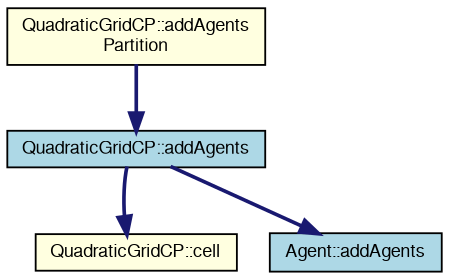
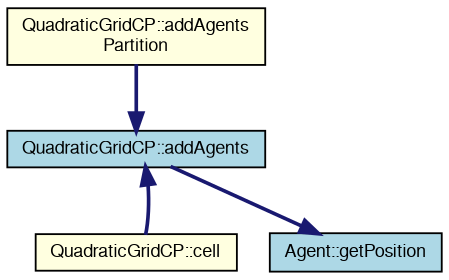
edge "QuadraticGridCP::addAgents" -> "QuadraticGridCP::cell": reversed
node "Agent::addAgents": label "Agent::addAgents" -> "Agent::getPosition"
